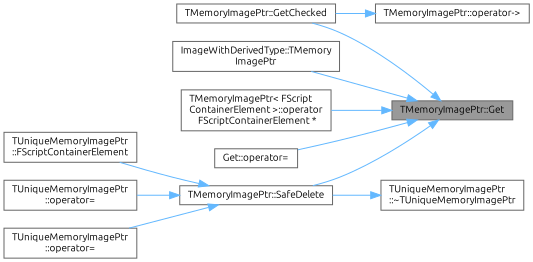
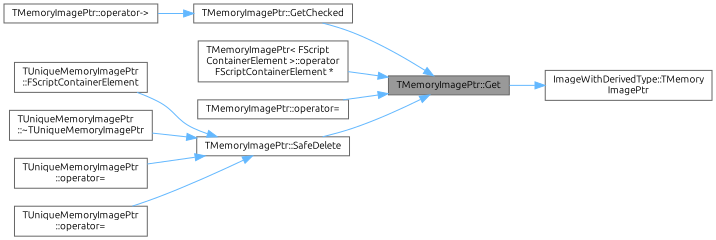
edge "TMemoryImagePtr::GetChecked" -> "TMemoryImagePtr::operator->": reversed
edge "ImageWithDerivedType::TMemory ImagePtr" -> "TMemoryImagePtr::Get": reversed
node "Get::operator=": label "Get::operator=" -> "TMemoryImagePtr::operator="
edge "TMemoryImagePtr::SafeDelete" -> "TUniqueMemoryImagePtr ::~TUniqueMemoryImagePtr": reversed
